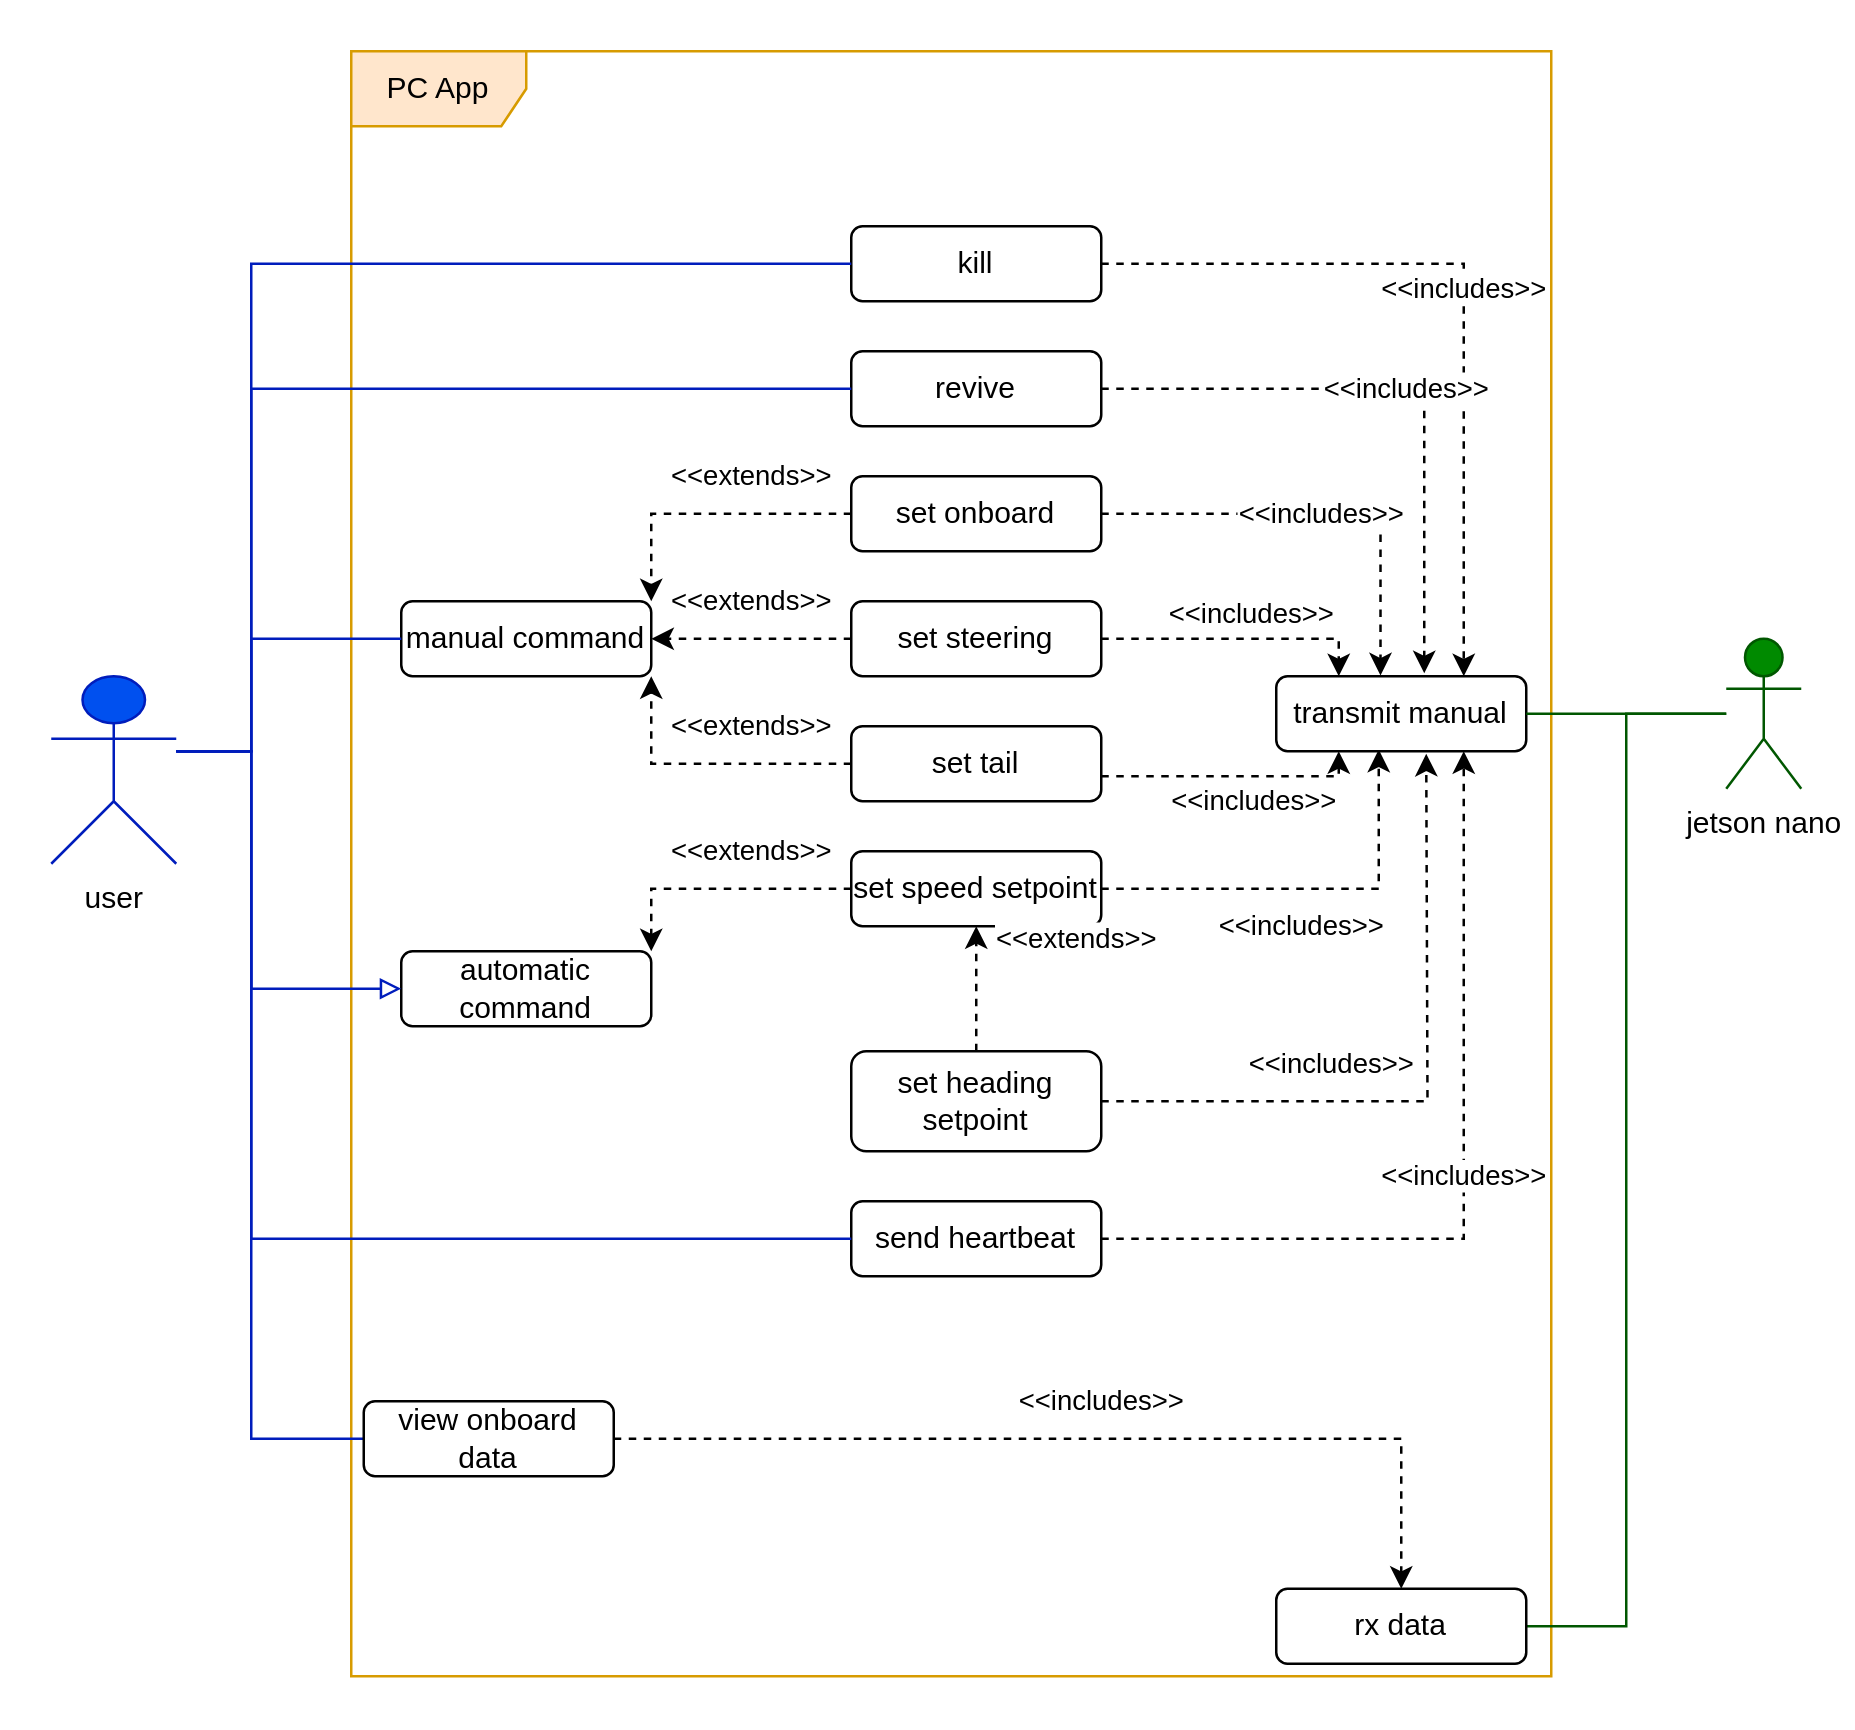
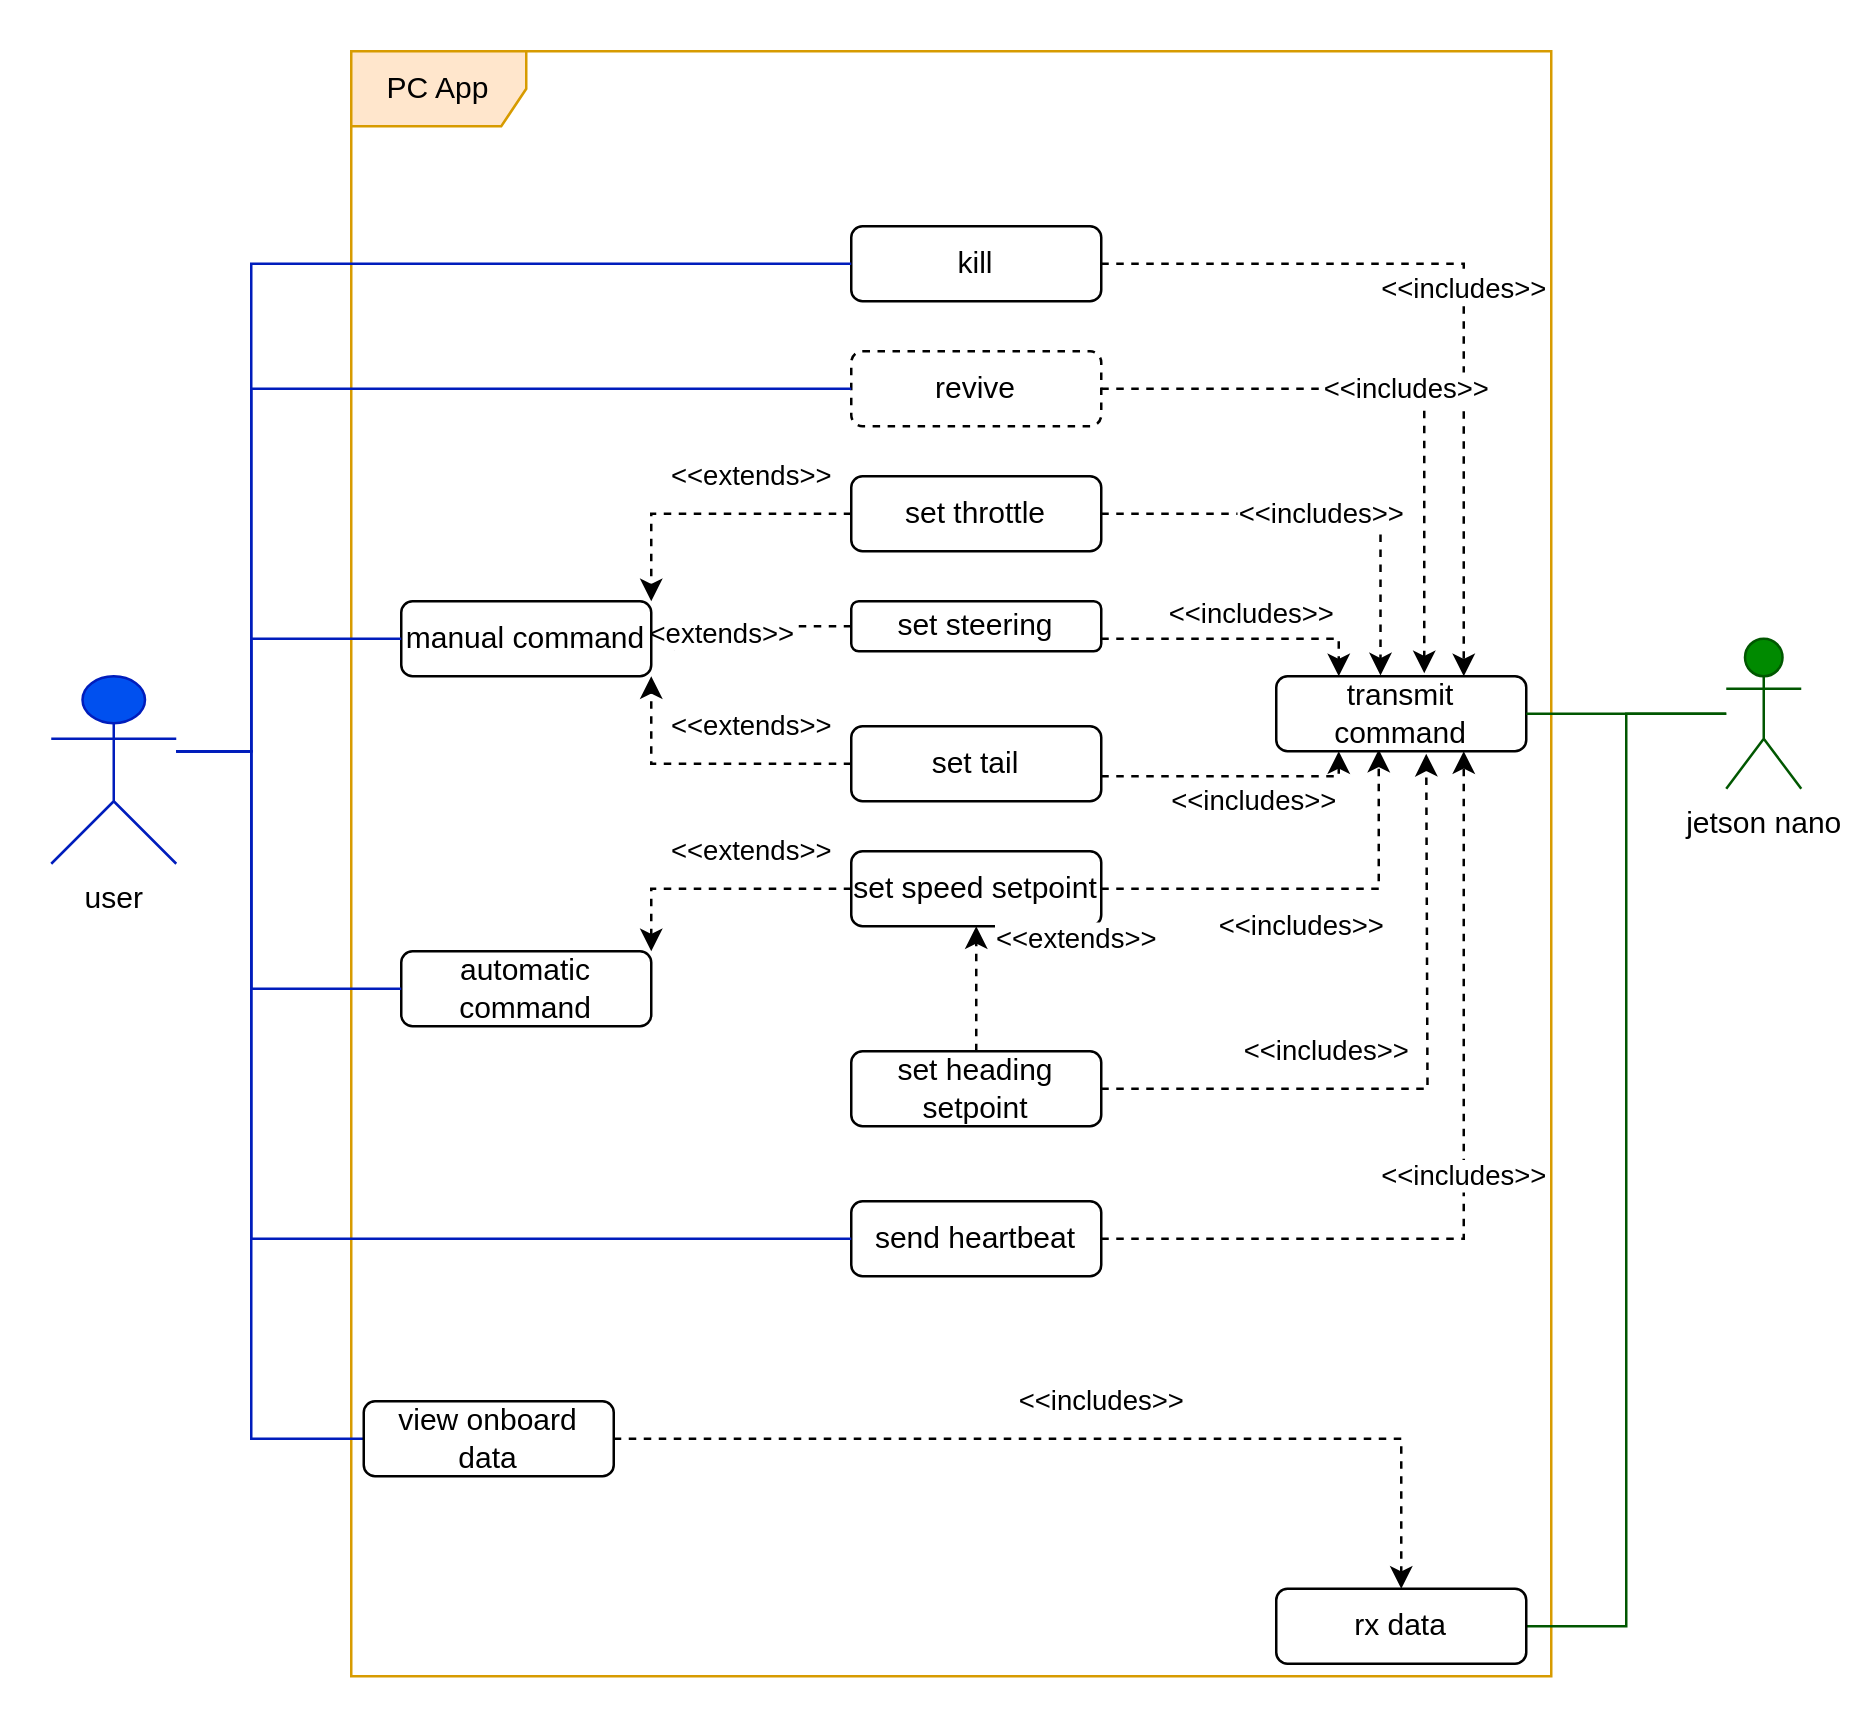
node "revive": style solid -> dashed
node "set onboard": label "set onboard" -> "set throttle"
node "set steering": size 250x75 -> 250x50
node "transmit manual": label "transmit manual" -> "transmit command"
edge "user" -> "automatic command": arrowhead block -> none
node "set heading setpoint": size 250x100 -> 250x75
